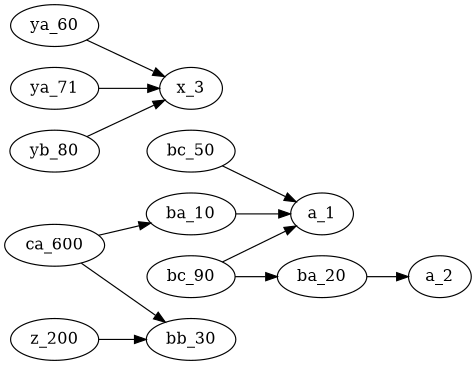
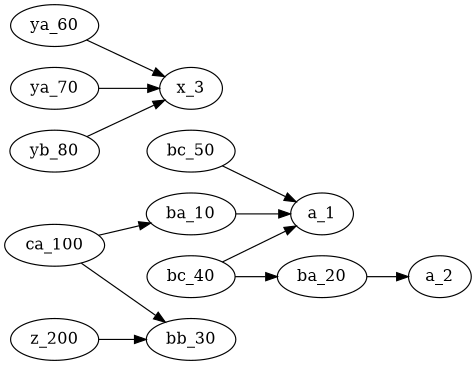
node "ya_71": label "ya_71" -> "ya_70"
node "ca_600": label "ca_600" -> "ca_100"
node "bc_90": label "bc_90" -> "bc_40"
